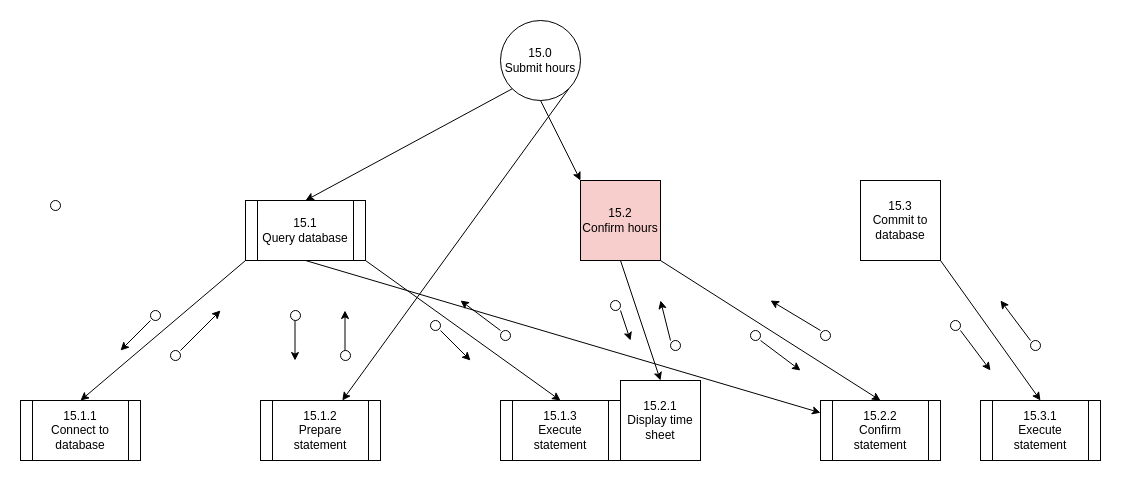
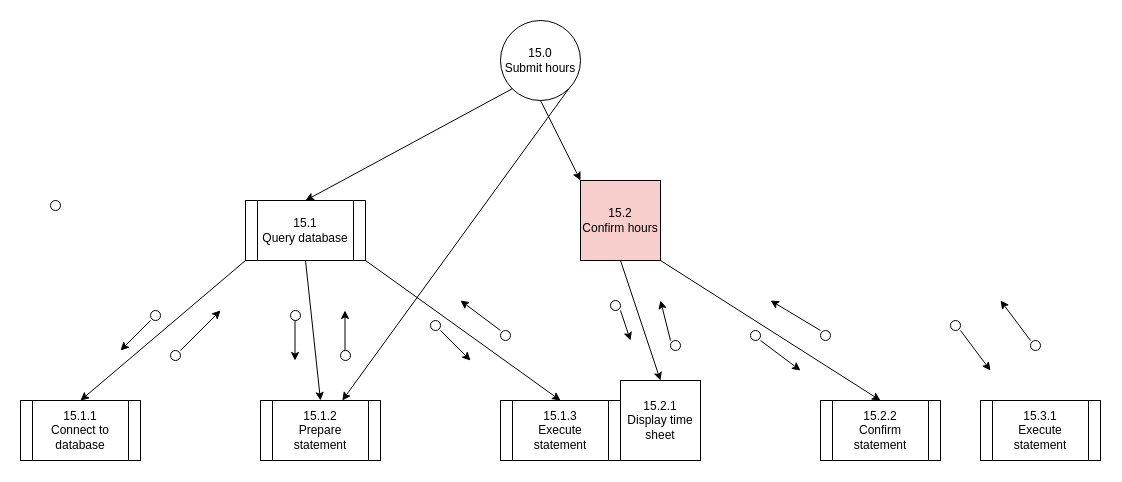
node "15.3 Commit to database": removed
edge "15.3 Commit to database" -> "15.3.1 Execute statement": removed
edge "15.1Query database" -> "15.2.2 Confirm statement": now "15.1Query database" -> "15.1.2 Prepare statement"
